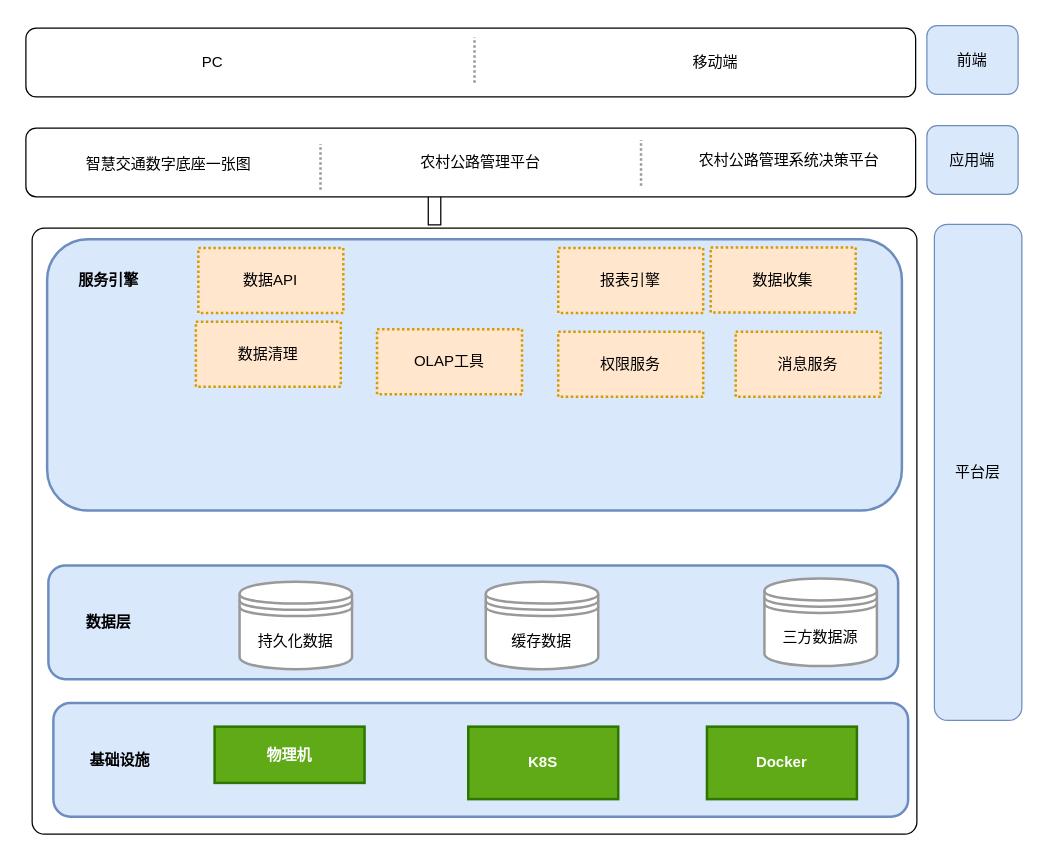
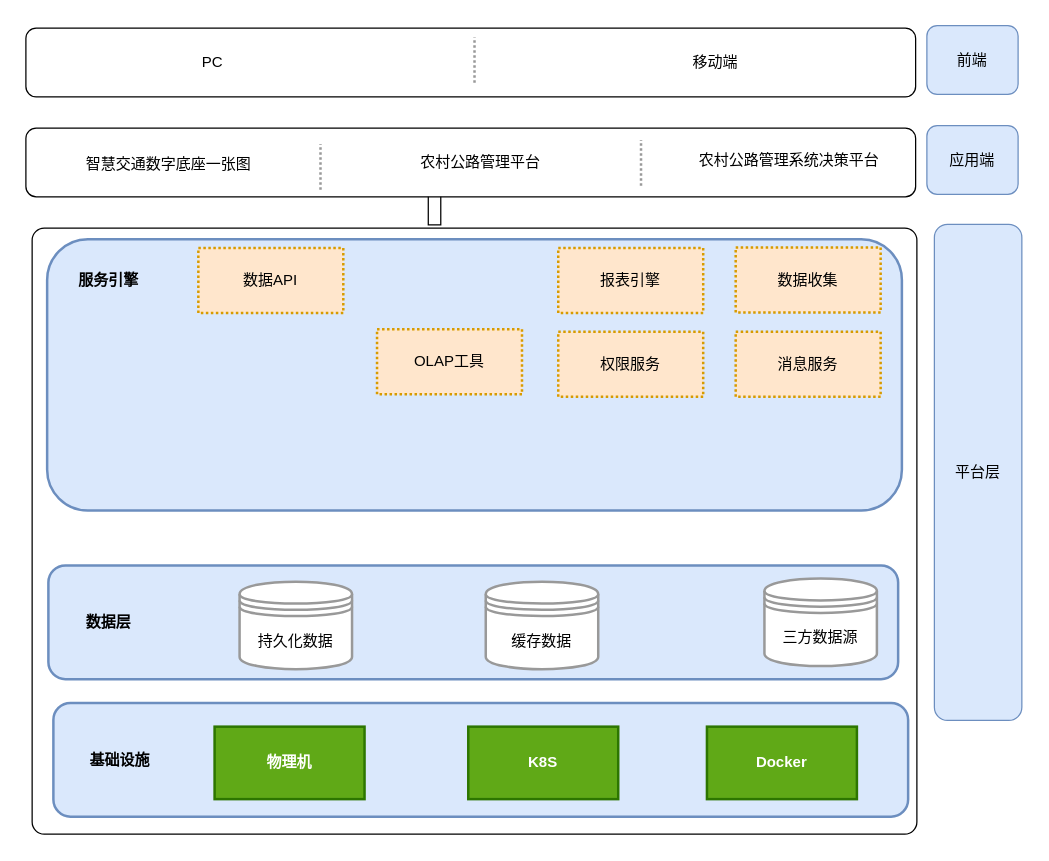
node "数据收集": moved (783, 280) -> (808, 280)
node "数据清理": removed
node "物理机": size 150x56 -> 150x73
